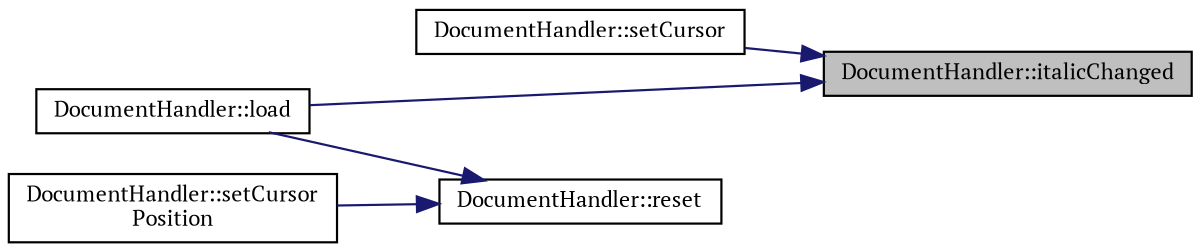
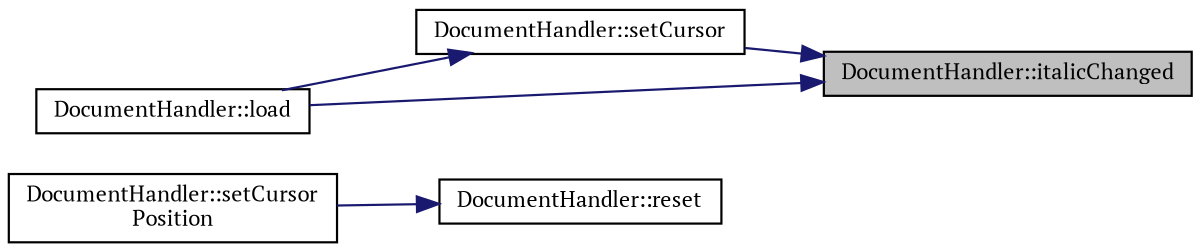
edge "DocumentHandler::load" -> "DocumentHandler::reset": now "DocumentHandler::load" -> "DocumentHandler::setCursor"
